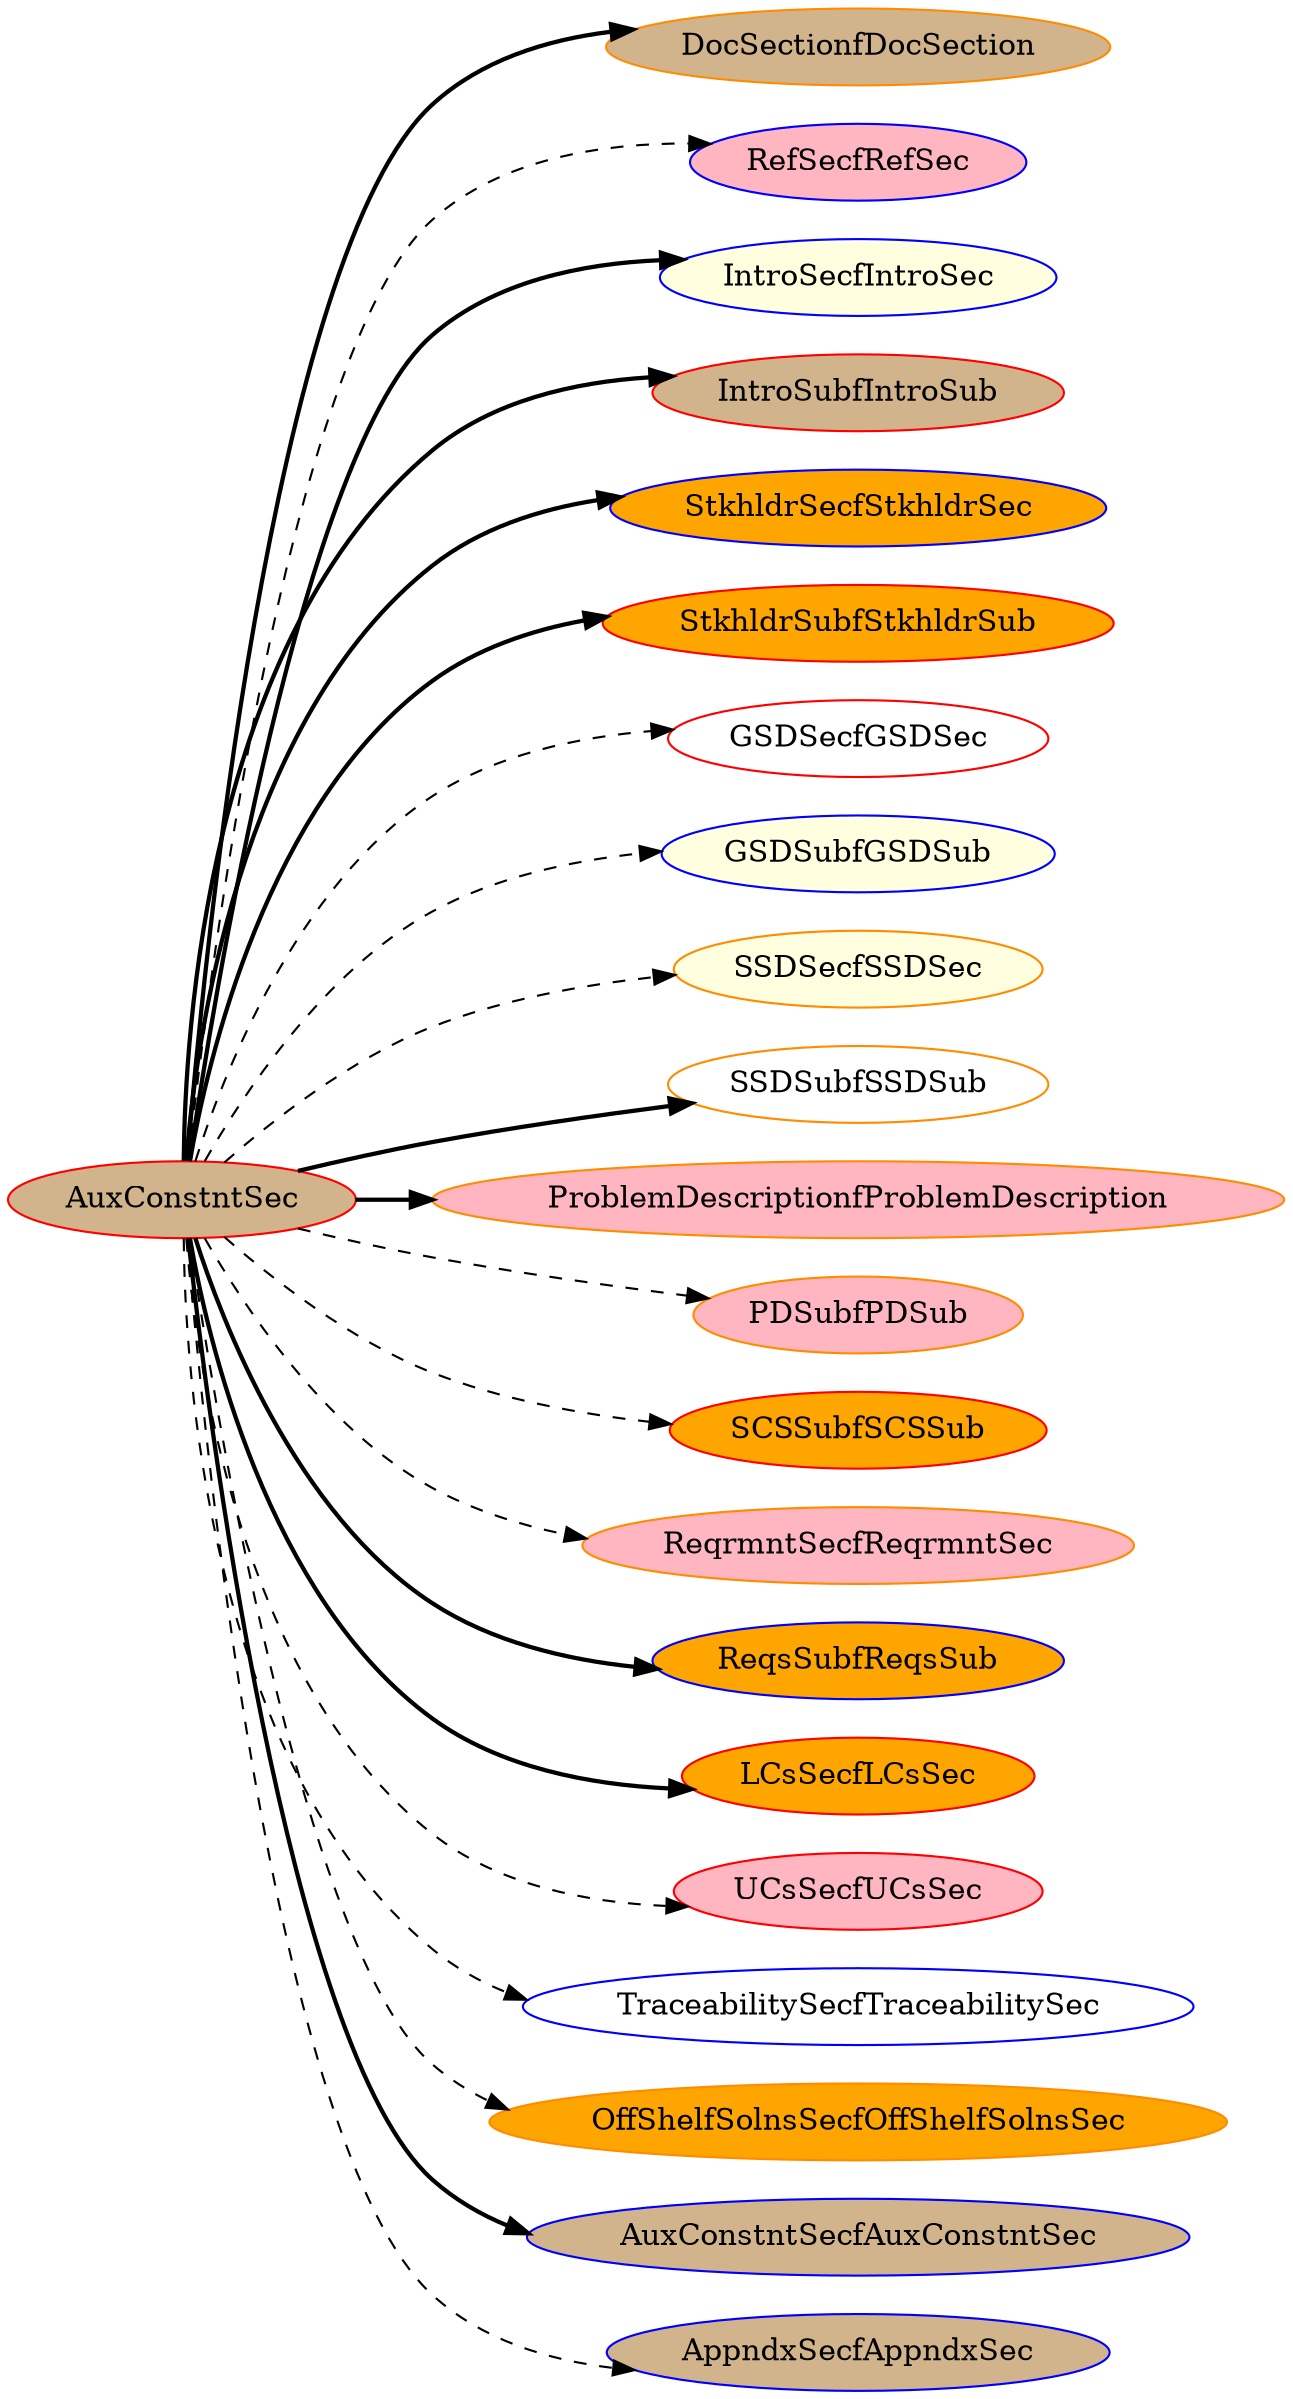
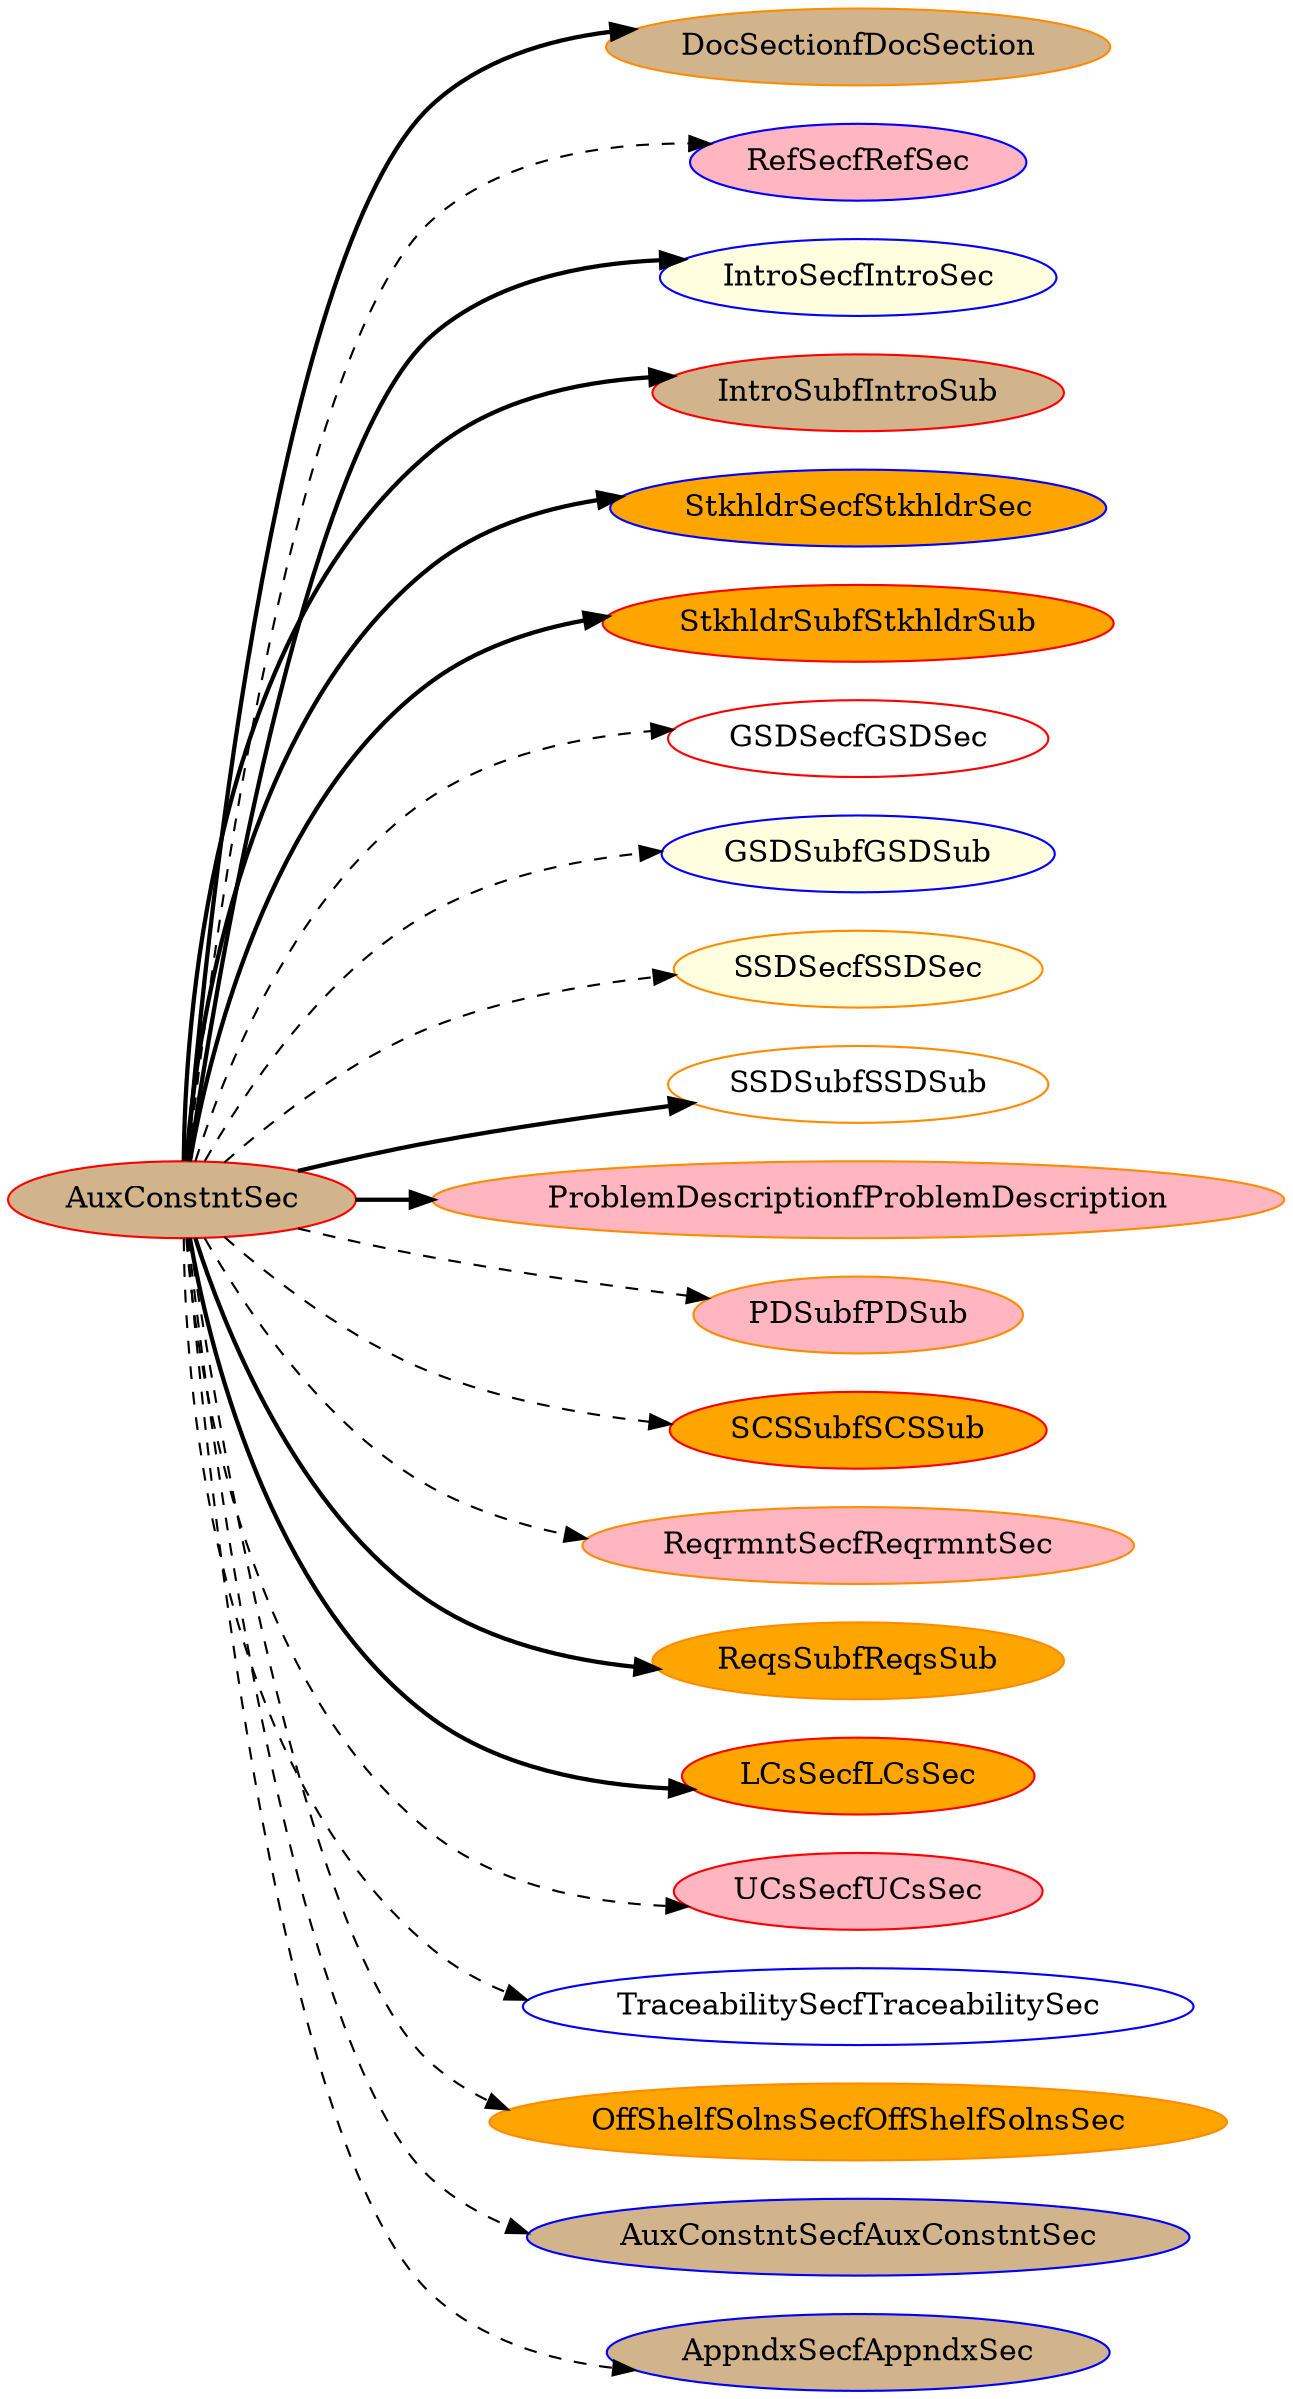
node "ReqsSubfReqsSub": color blue -> darkorange
edge "AuxConstntSec" -> "AuxConstntSecfAuxConstntSec": style bold -> dashed
